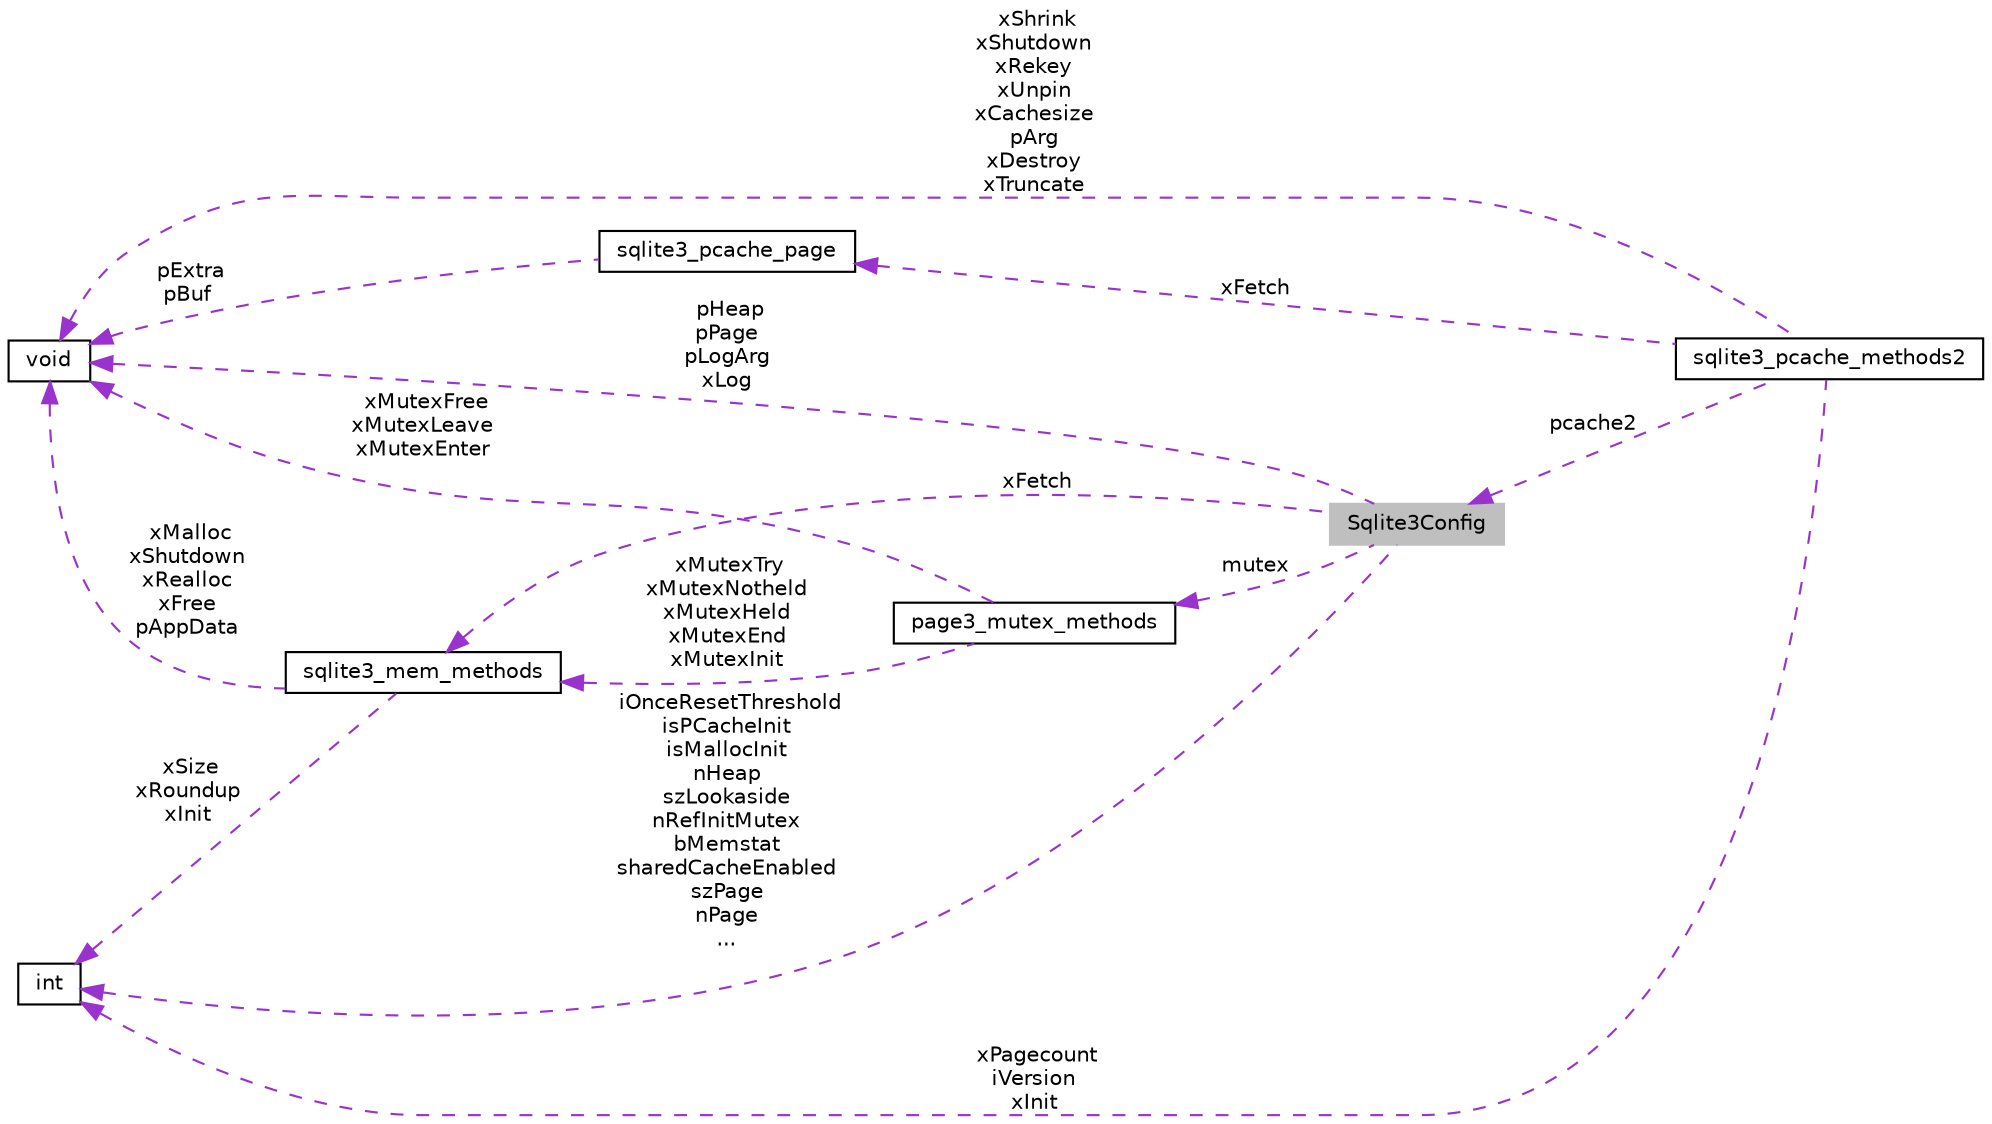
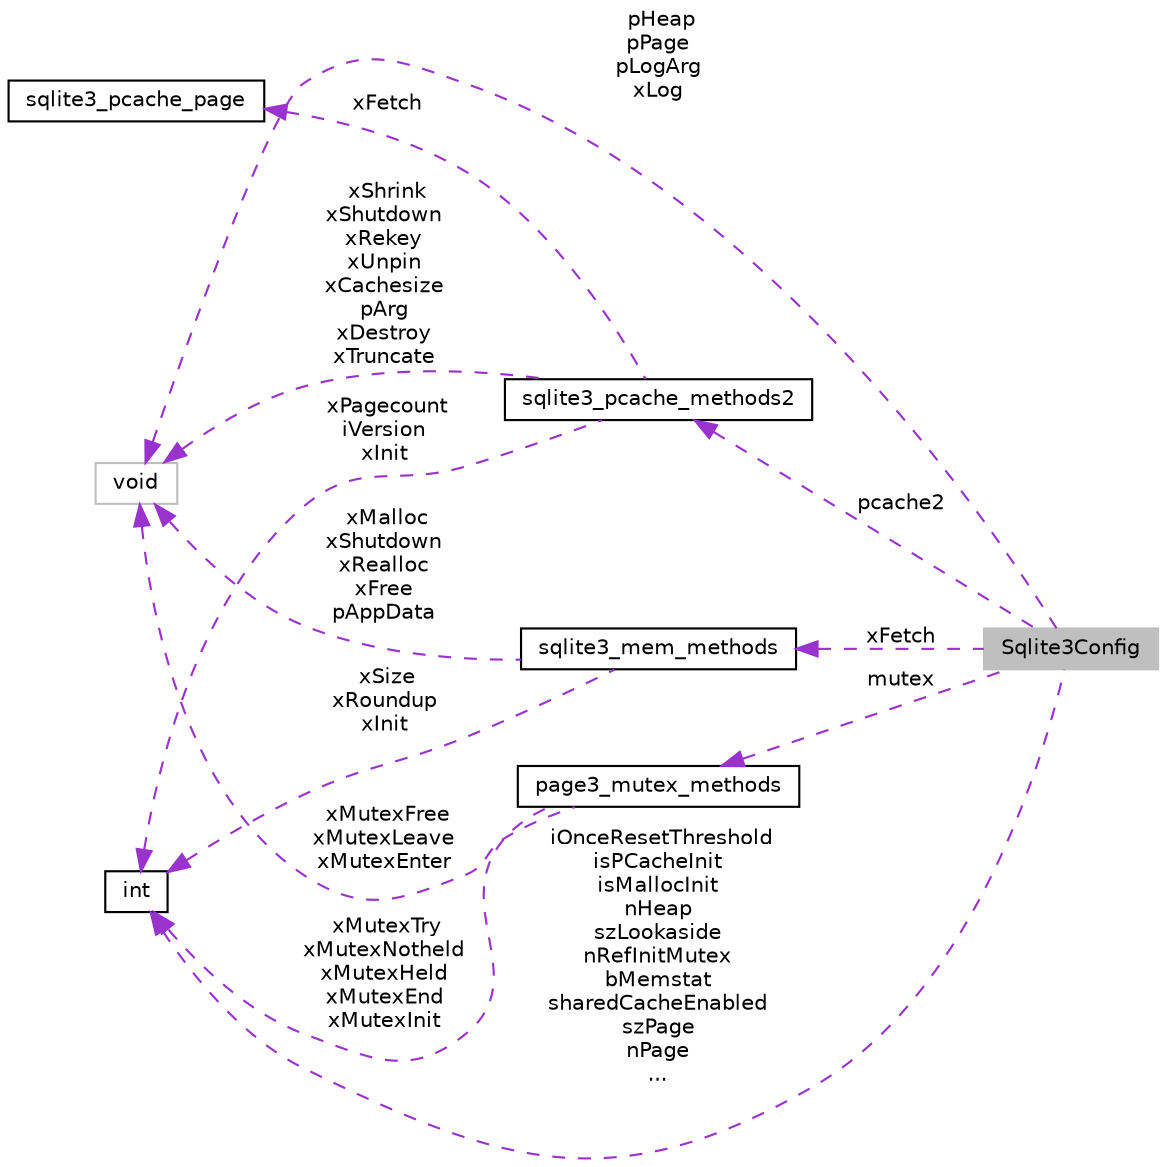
edge "sqlite3_pcache_page" -> "void": removed, label "pExtra pBuf"
node "void": color black -> grey75
edge "sqlite3_pcache_methods2" -> "Sqlite3Config": reversed
edge "page3_mutex_methods" -> "sqlite3_mem_methods": now "page3_mutex_methods" -> "int"
